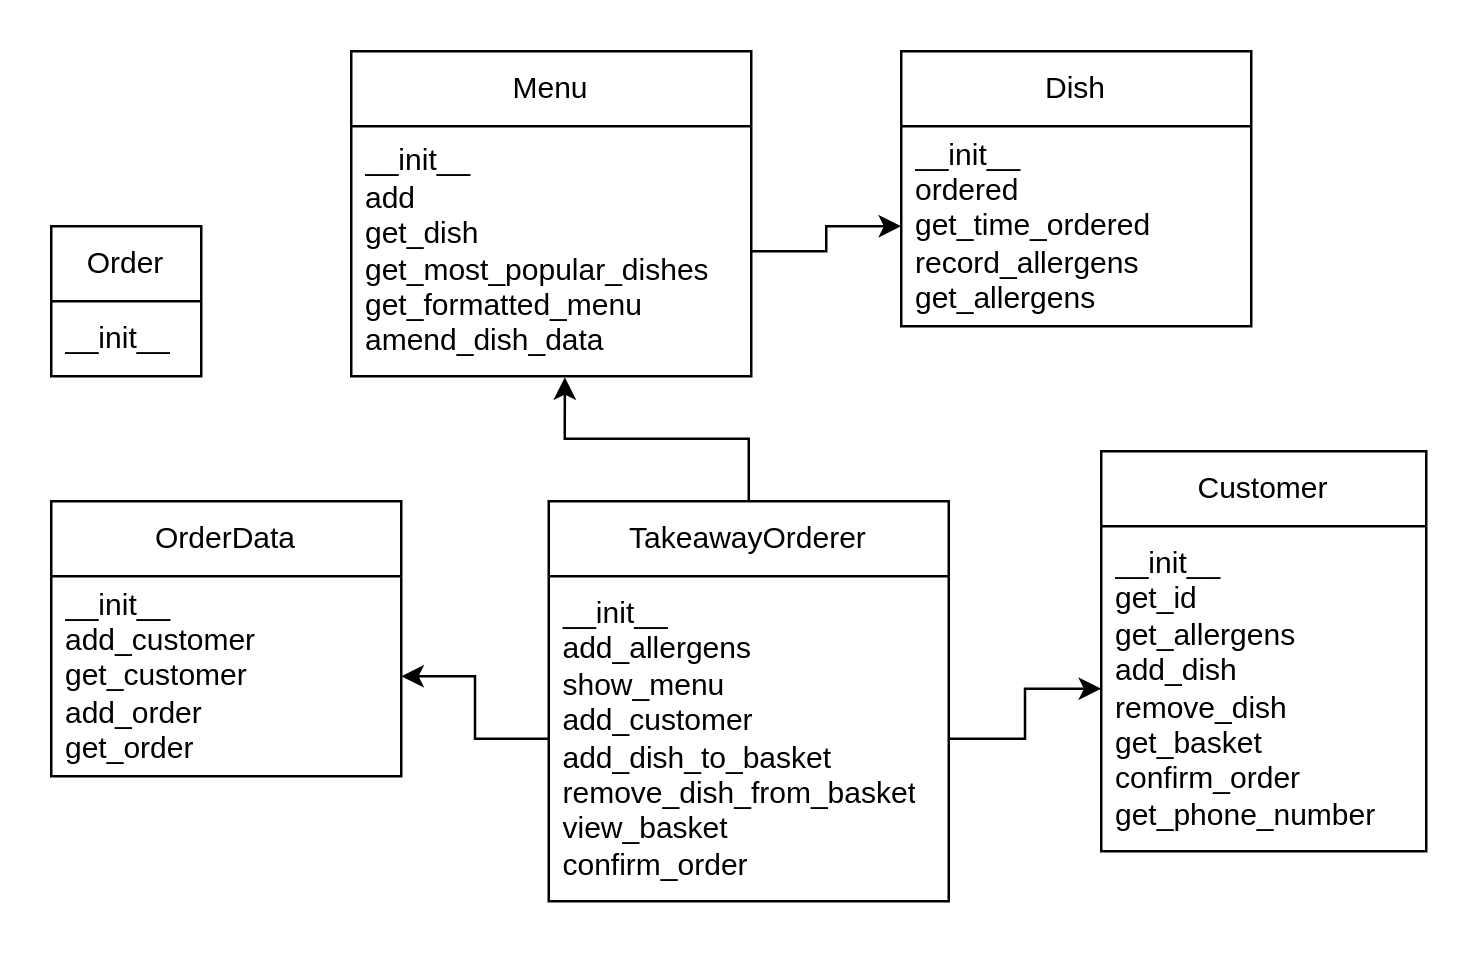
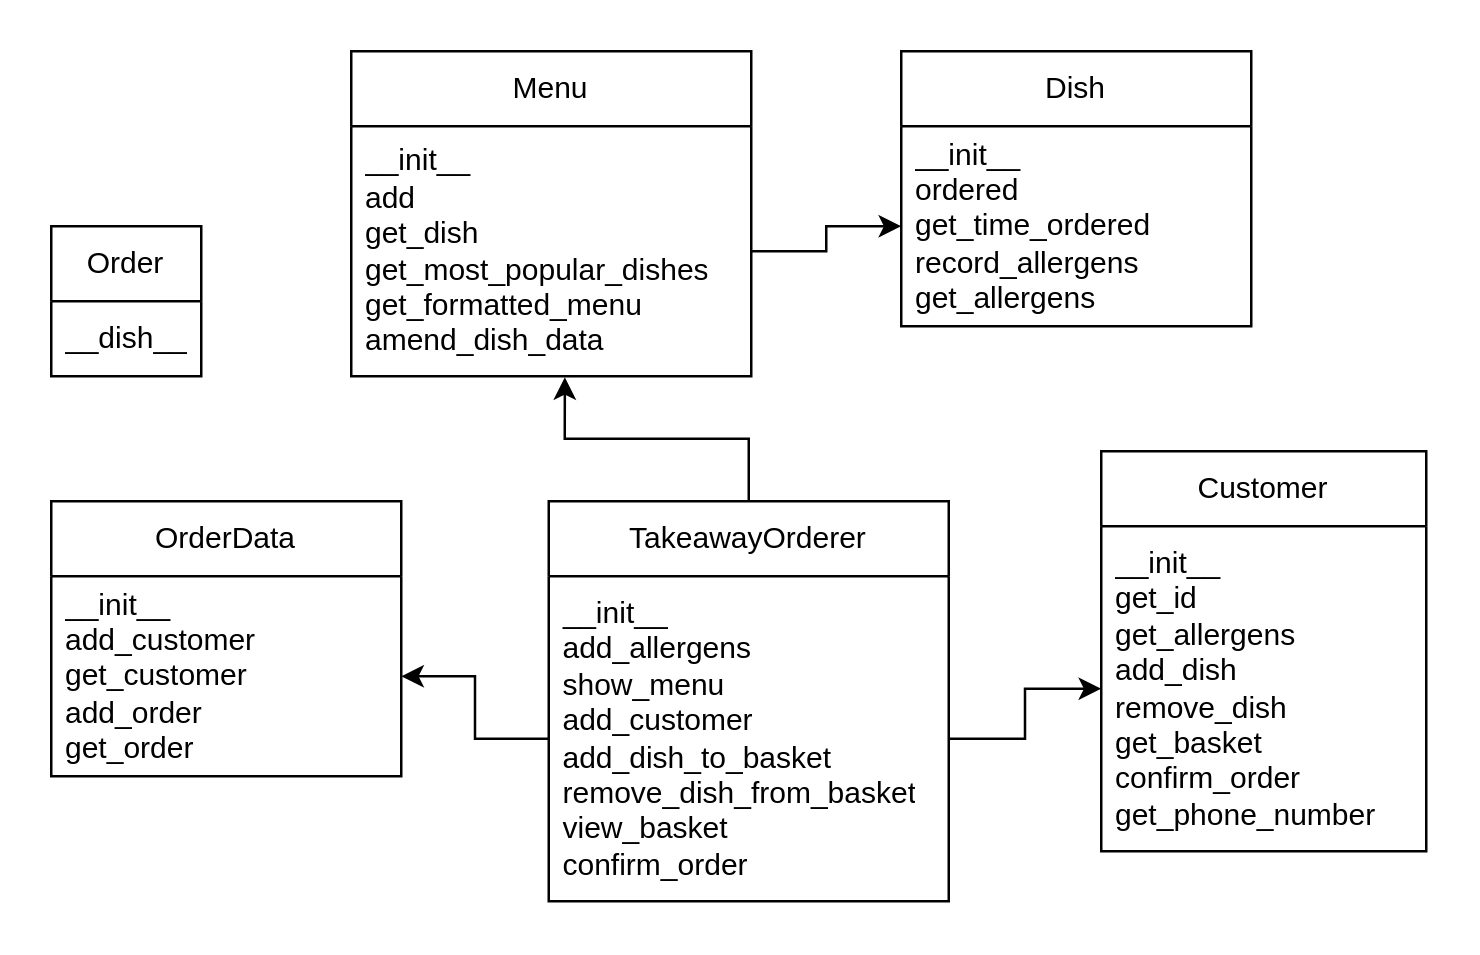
node "__init__": label "__init__" -> "__dish__"
